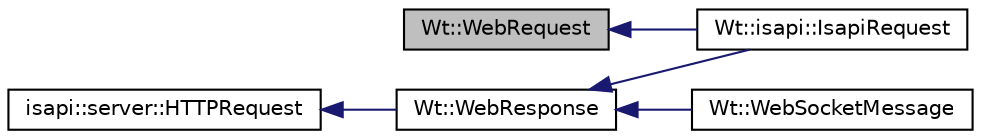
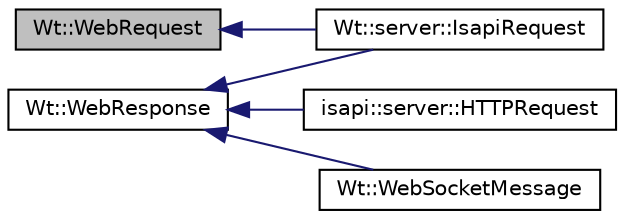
node "Wt::isapi::IsapiRequest": label "Wt::isapi::IsapiRequest" -> "Wt::server::IsapiRequest"
edge "Wt::WebResponse" -> "isapi::server::HTTPRequest": reversed
